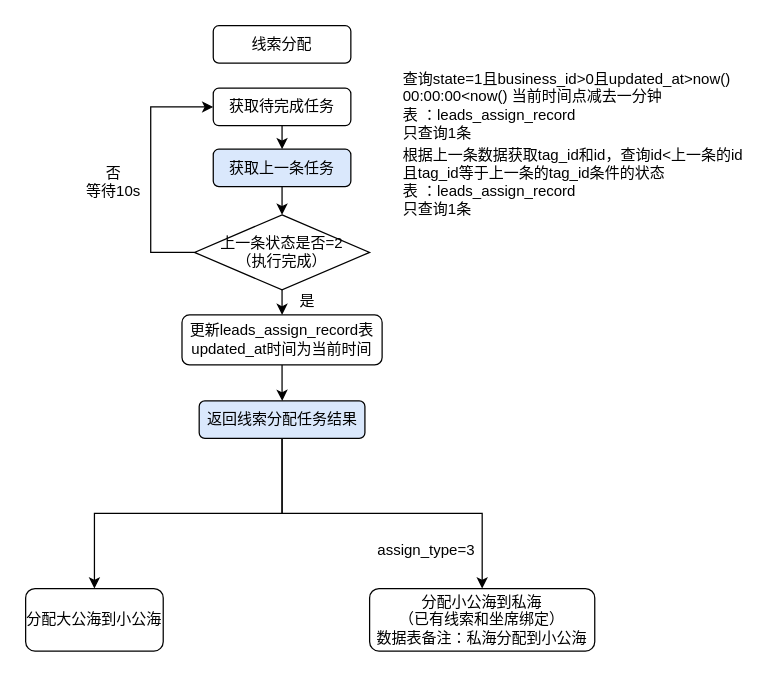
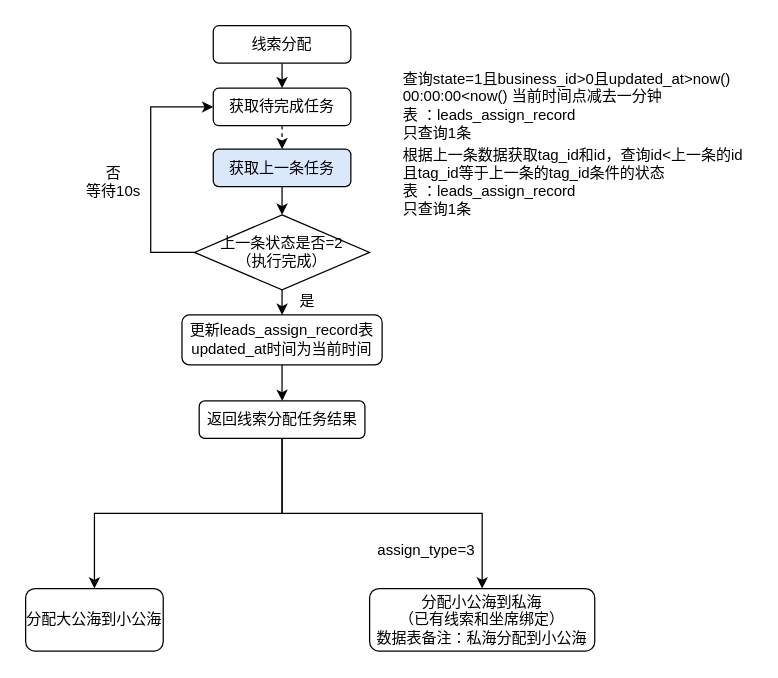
edge "线索分配" -> "获取待完成任务": added
edge "获取待完成任务" -> "获取上一条任务": style solid -> dashed
node "返回线索分配任务结果": fillcolor #dae8fc -> #ffffff
